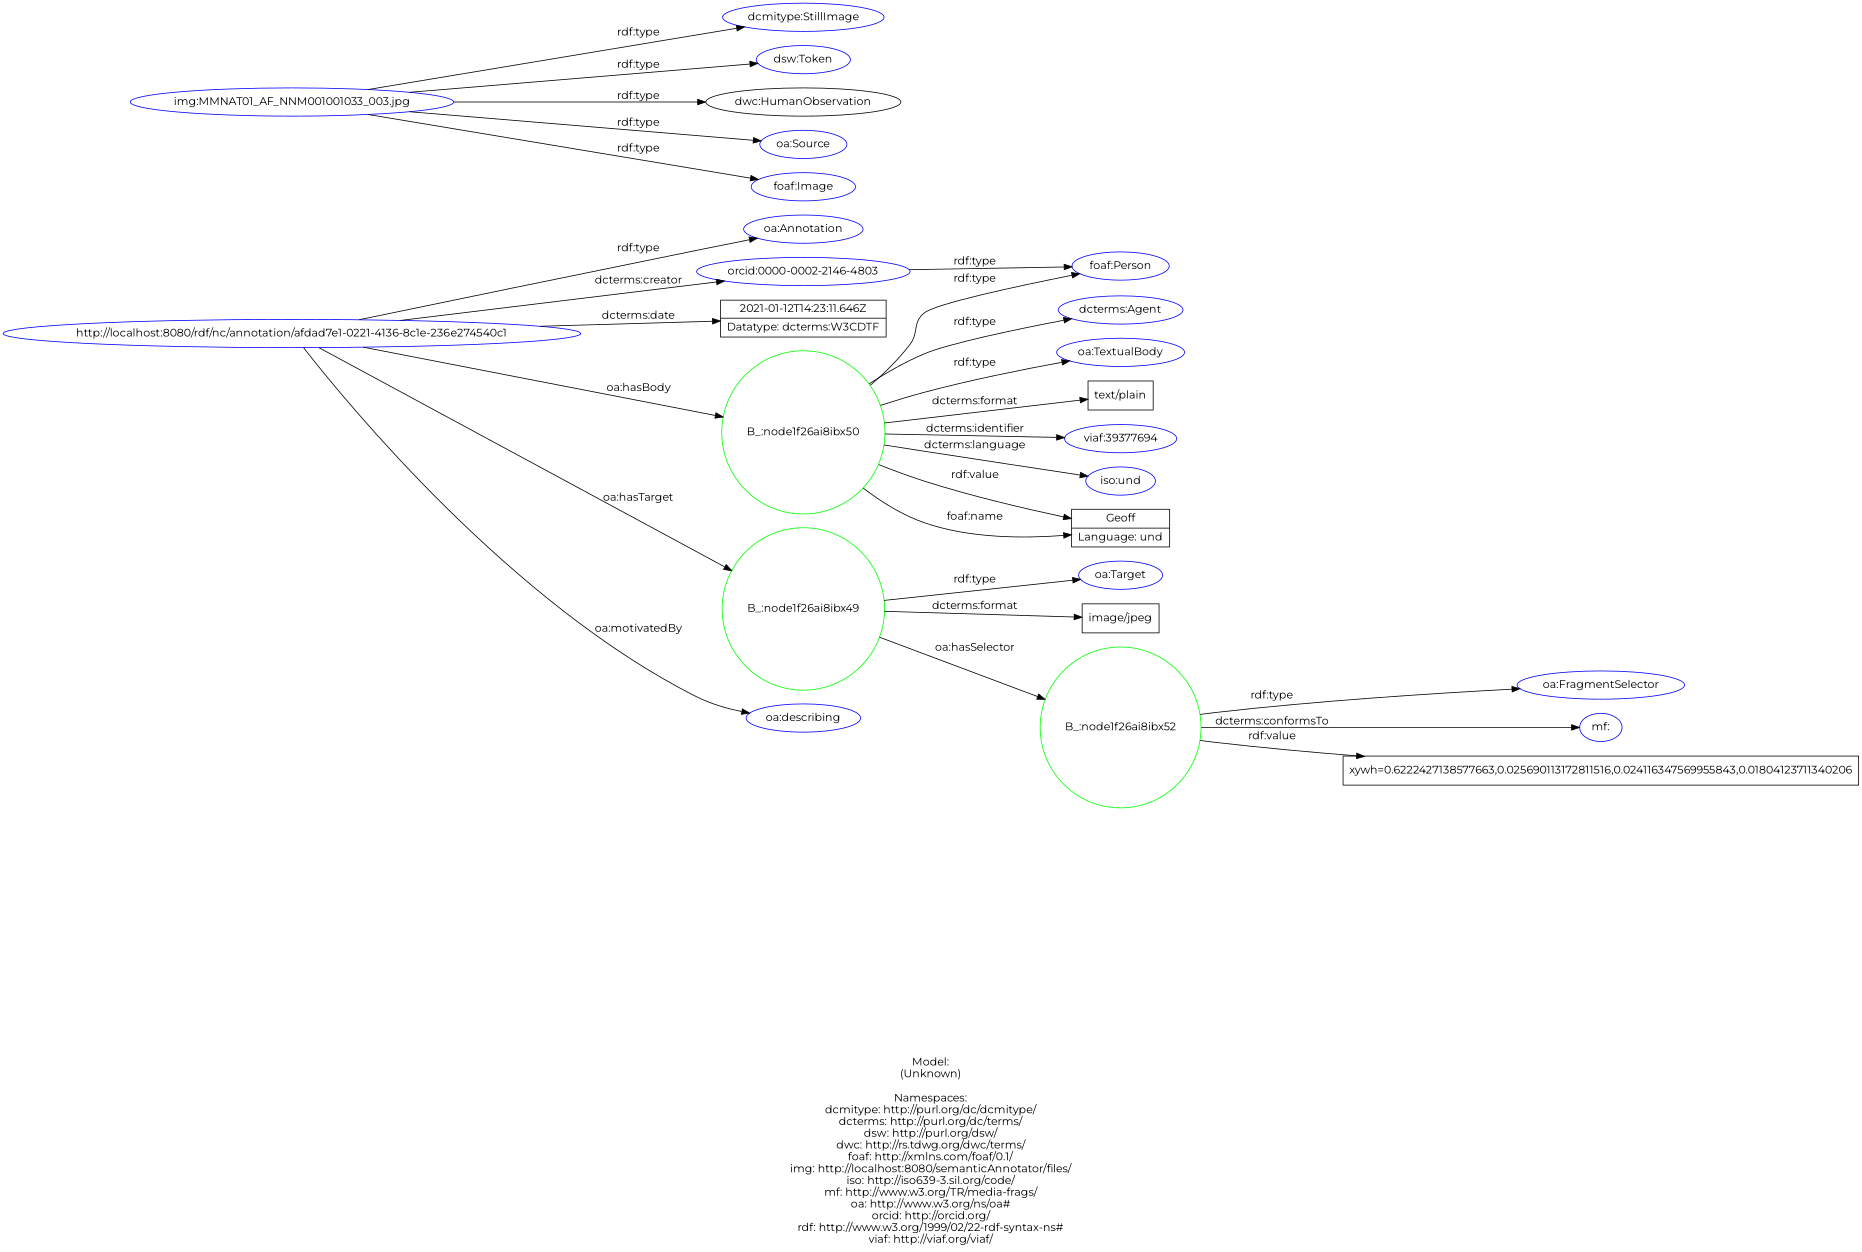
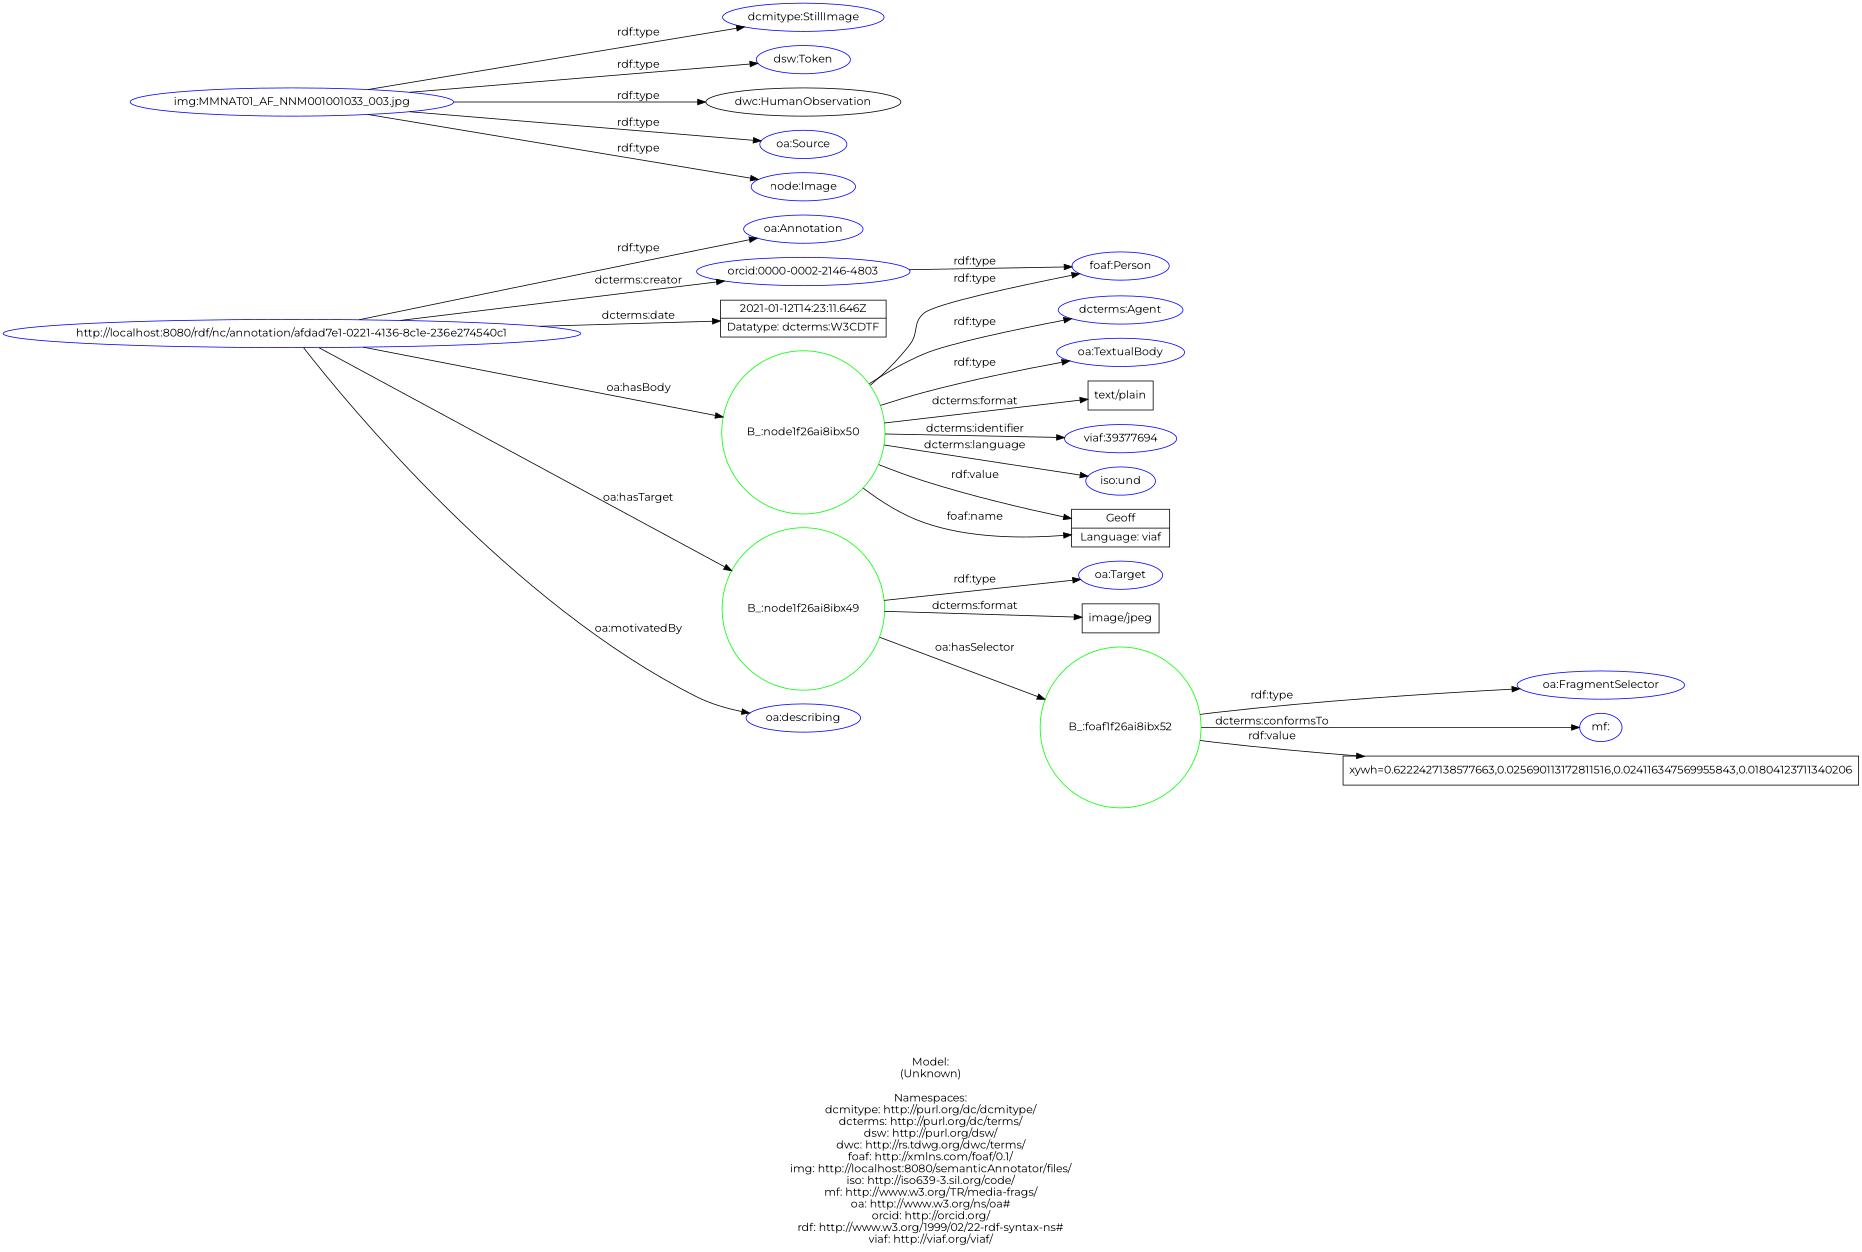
node "foaf:Image": label "foaf:Image" -> "node:Image"
node "Geoff": text "Language: und" -> "Language: viaf"
node "B_:node1f26ai8ibx52": label "B_:node1f26ai8ibx52" -> "B_:foaf1f26ai8ibx52"
